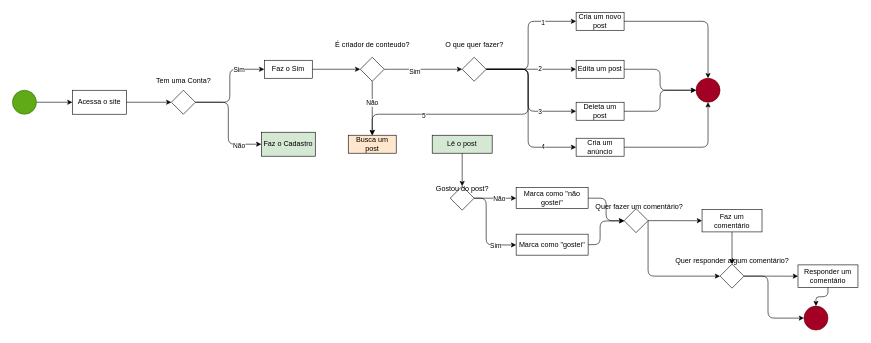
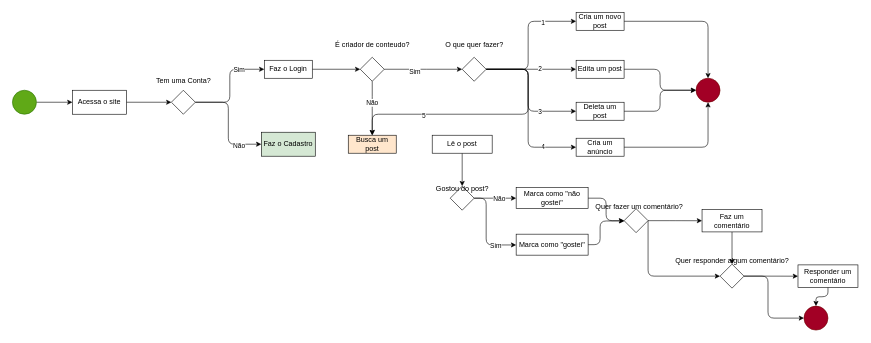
node "Faz o Sim": label "Faz o Sim" -> "Faz o Login"
node "Lê o post": fillcolor #d5e8d4 -> #ffffff
